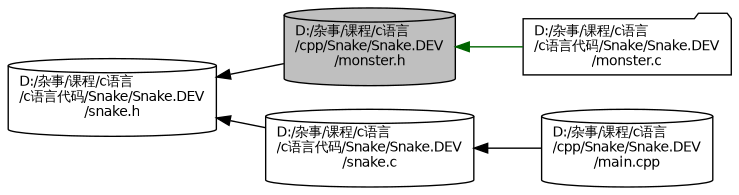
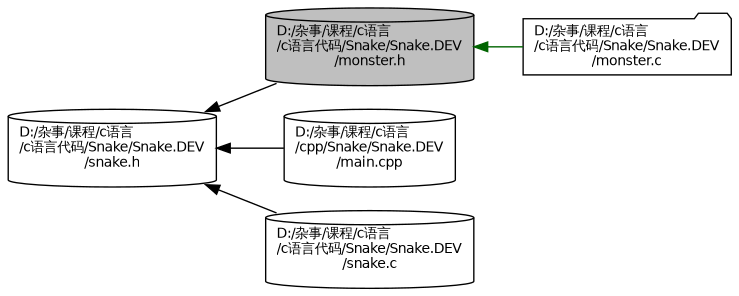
node "D:/杂事/课程/c语言 /cpp/Snake/Snake.DEV /monster.h": label "D:/杂事/课程/c语言 /cpp/Snake/Snake.DEV /monster.h" -> "D:/杂事/课程/c语言 /c语言代码/Snake/Snake.DEV /monster.h"
edge "D:/杂事/课程/c语言 /cpp/Snake/Snake.DEV /main.cpp" -> "D:/杂事/课程/c语言 /c语言代码/Snake/Snake.DEV /snake.c": now "D:/杂事/课程/c语言 /cpp/Snake/Snake.DEV /main.cpp" -> "D:/杂事/课程/c语言 /c语言代码/Snake/Snake.DEV /snake.h"
